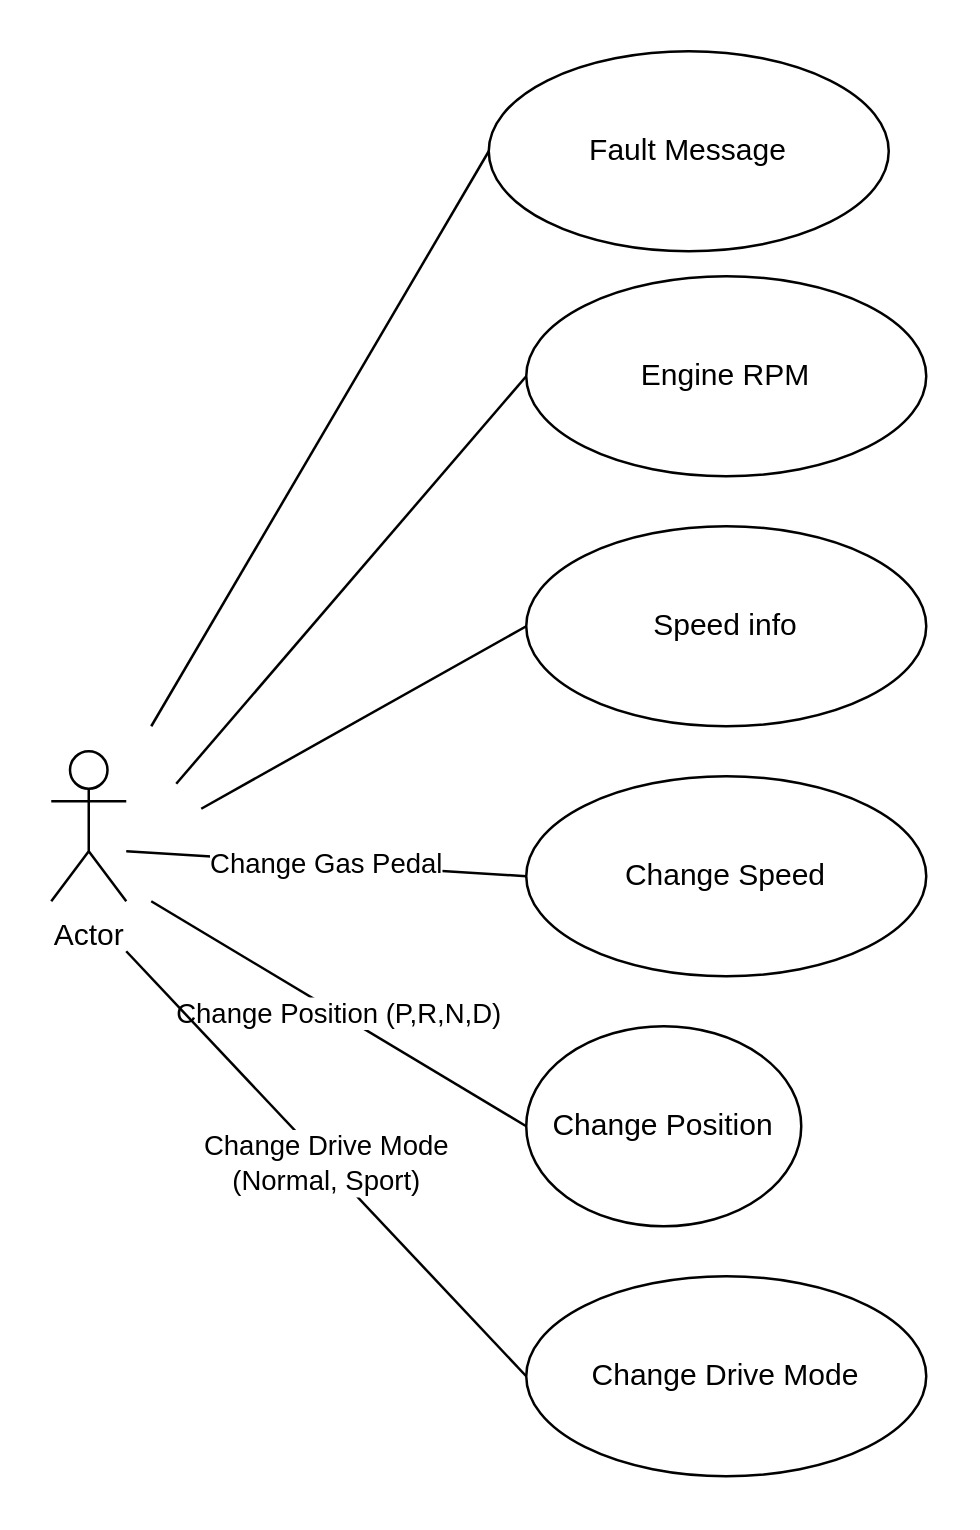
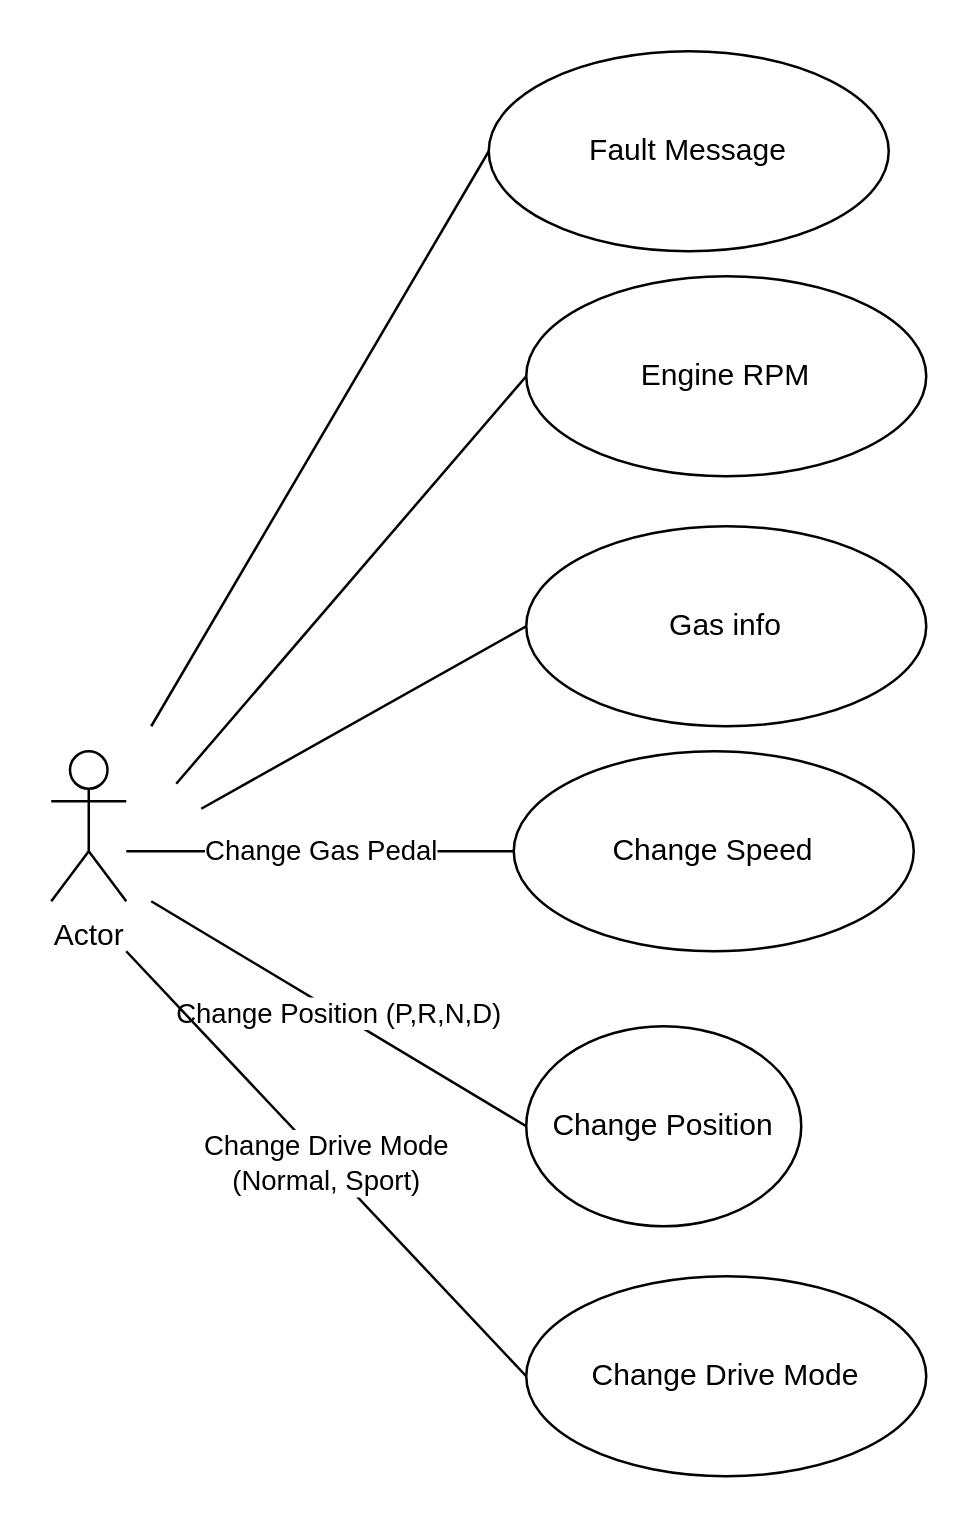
node "Speed info": label "Speed info" -> "Gas info"
node "Change Speed": moved (726, 876) -> (714, 851)
